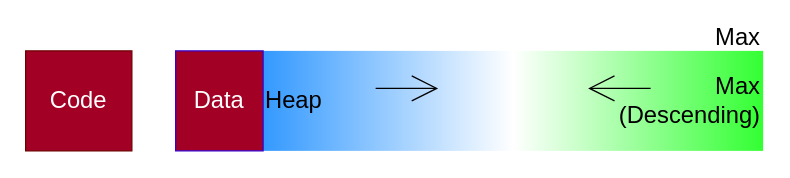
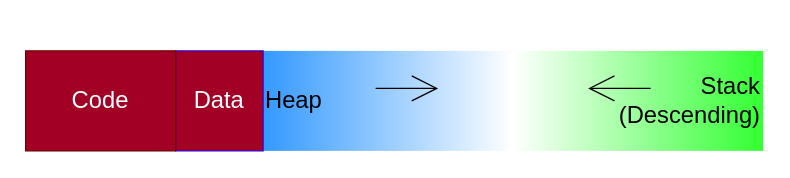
node "Max": removed
node "Code": size 106x100 -> 150x100
node "Max (Descending)": label "Max (Descending)" -> "Stack (Descending)"
